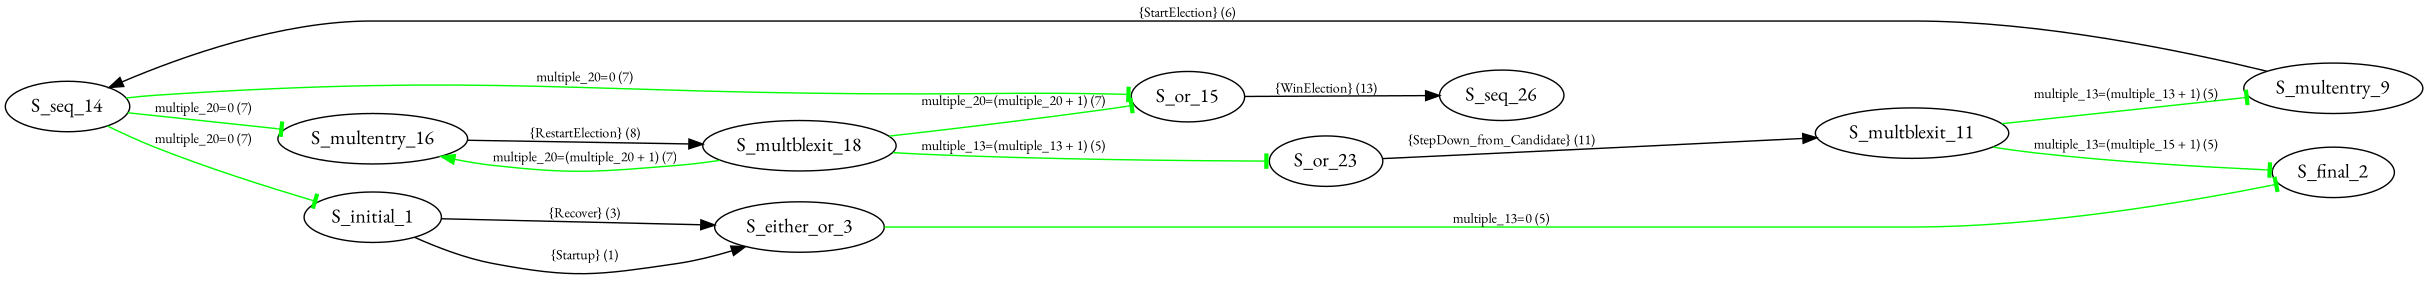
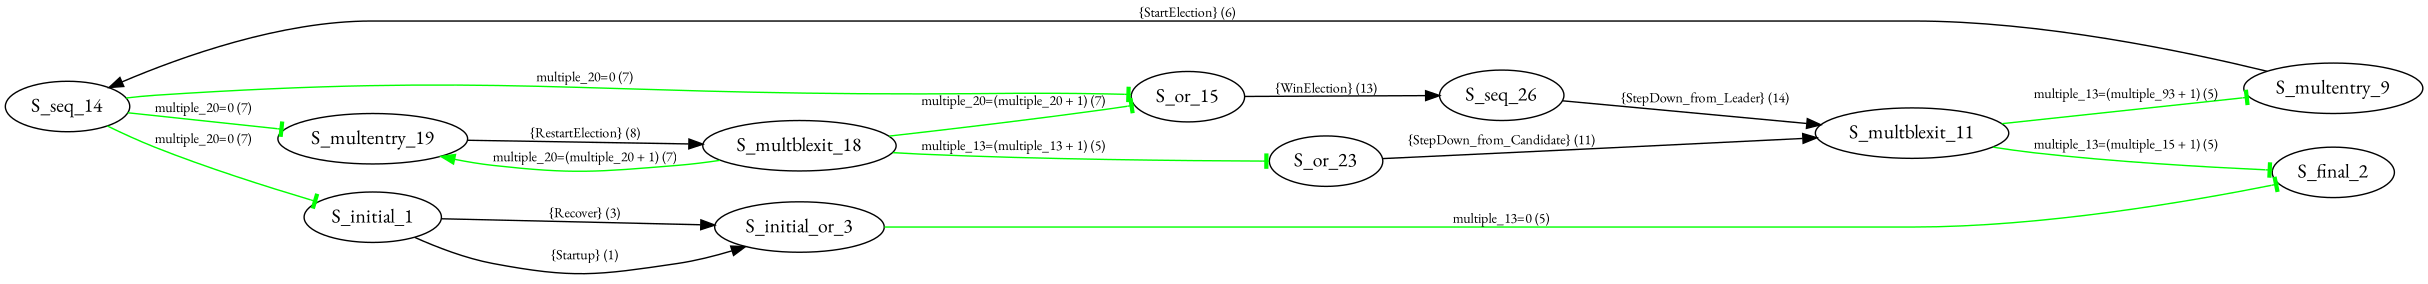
edge "S_multblexit_11" -> "S_multentry_9": label "multiple_13=(multiple_13 + 1) (5)" -> "multiple_13=(multiple_93 + 1) (5)"
edge "S_seq_26" -> "S_multblexit_11": added, label "{StepDown_from_Leader} (14)"
node "S_multentry_16": label "S_multentry_16" -> "S_multentry_19"
node "S_either_or_3": label "S_either_or_3" -> "S_initial_or_3"
